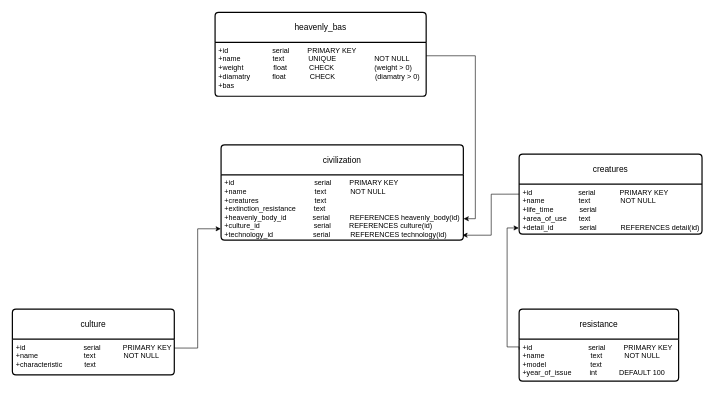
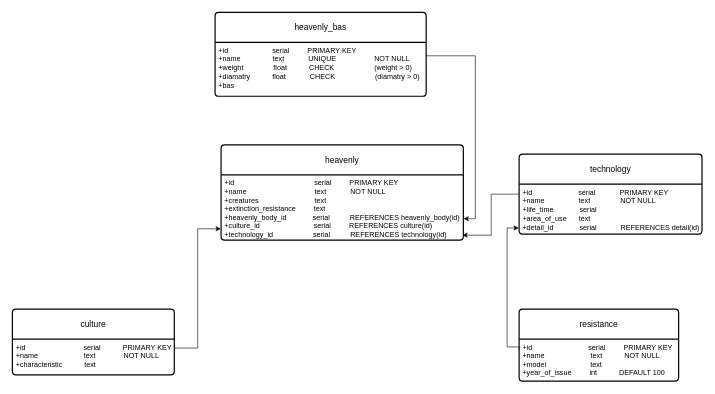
node "civilization": label "civilization" -> "heavenly"
node "creatures": label "creatures" -> "technology"
